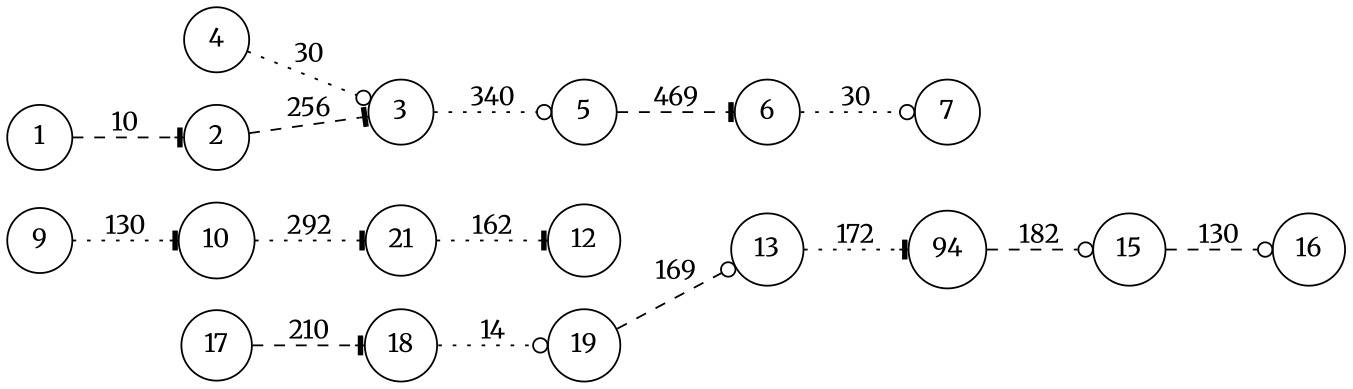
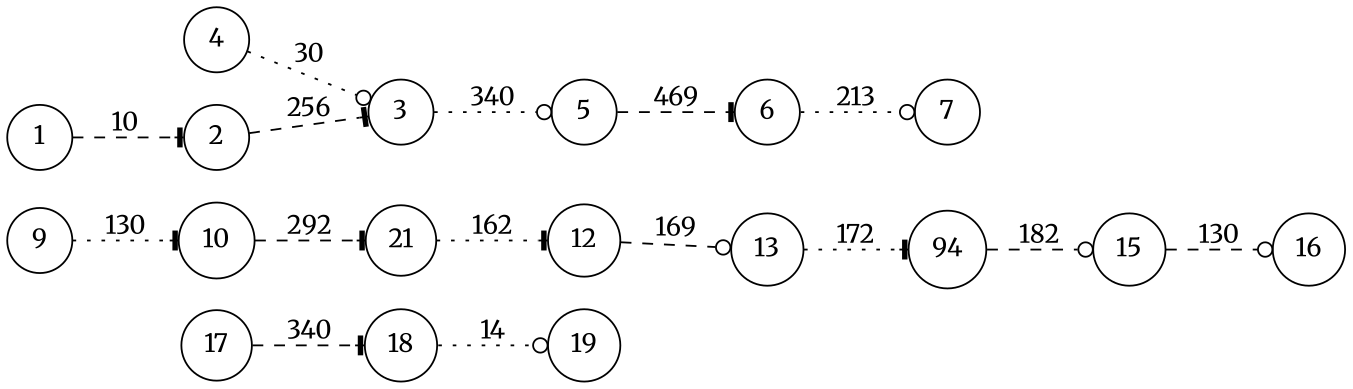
edge "6" -> "7": label "30" -> "213"
edge "10" -> "21": style dotted -> dashed
edge "19" -> "13": now "12" -> "13"
edge "17" -> "18": label "210" -> "340"
